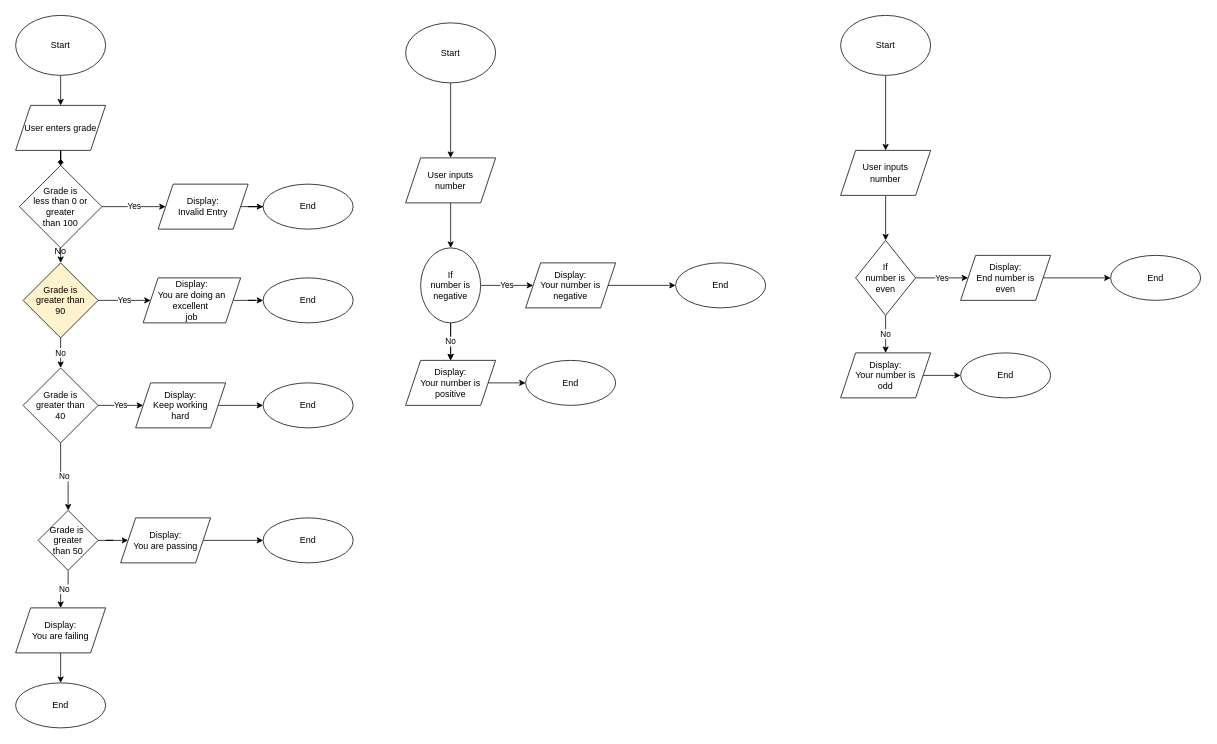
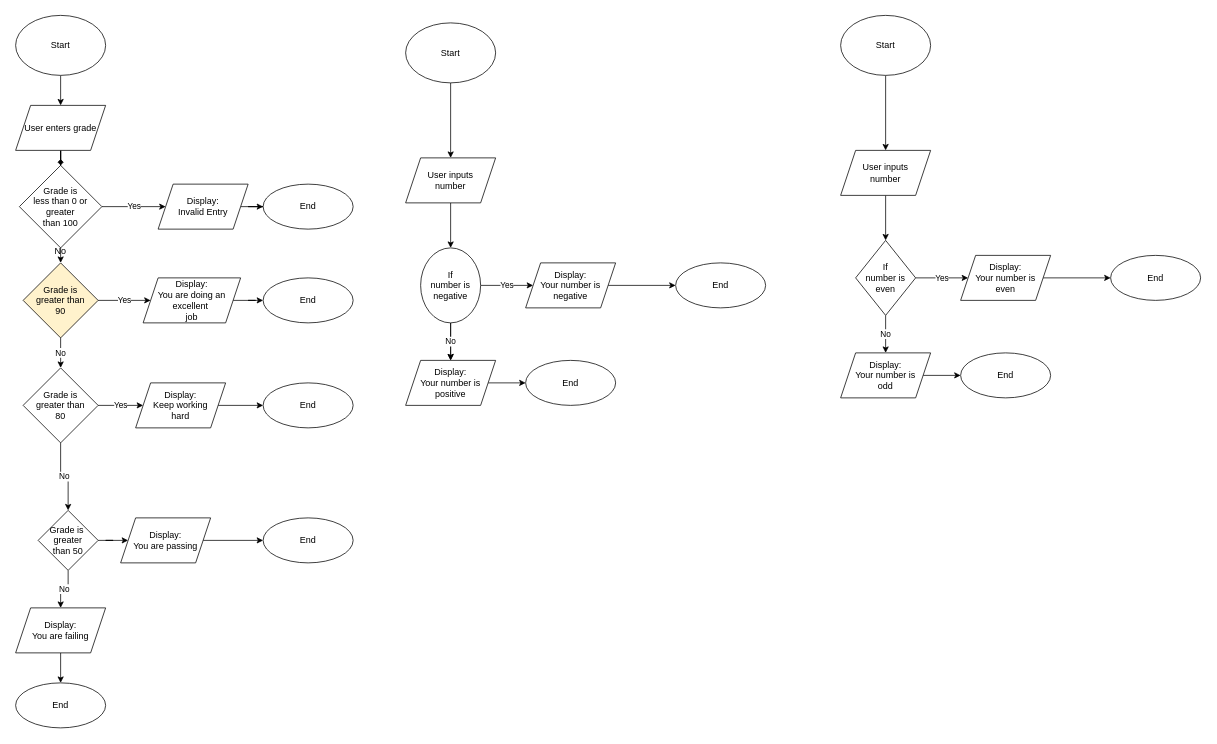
node "Display: End number is even": label "Display: End number is even" -> "Display: Your number is even"
node "Grade is greater than 40": label "Grade is greater than 40" -> "Grade is greater than 80"
